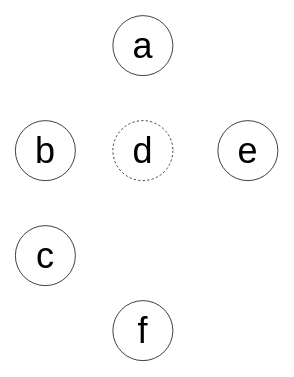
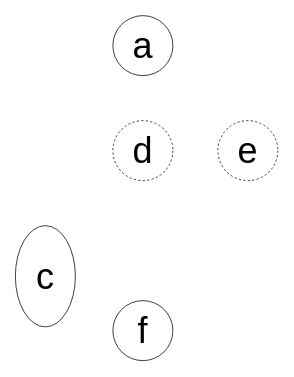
node "b": removed
node "e": style solid -> dashed
node "c": size 60x60 -> 60x101
